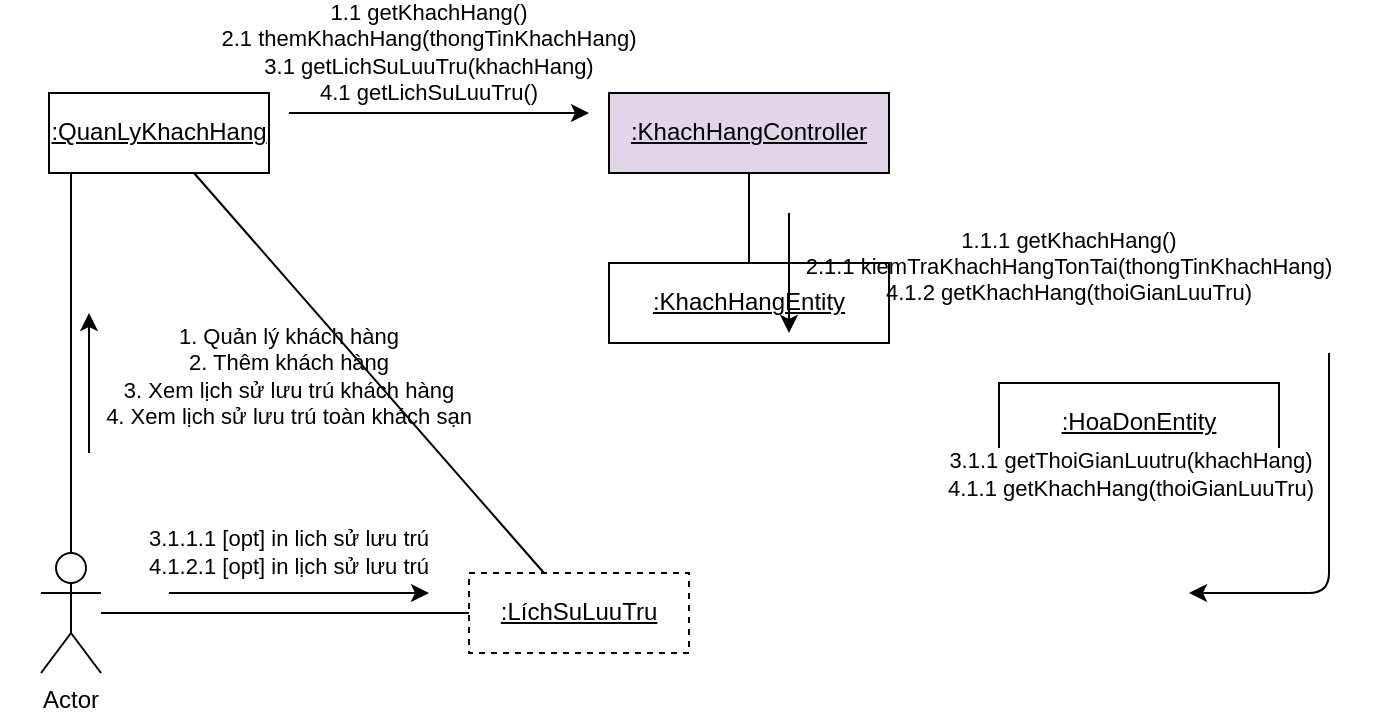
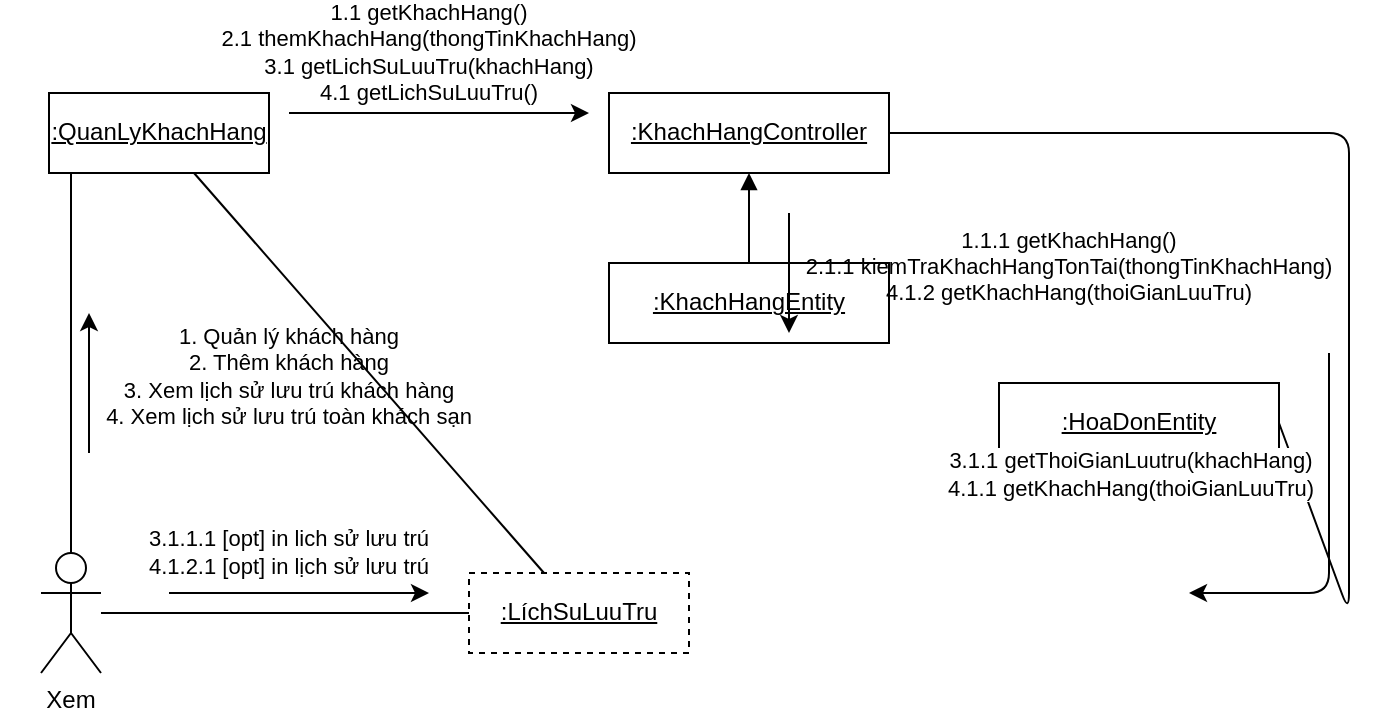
node ":KhachHangController": fillcolor #e1d5e7 -> #ffffff
edge ":KhachHangController" -- ":HoaDonEntity": added
edge ":KhachHangController" -- ":KhachHangEntity": arrowhead none -> block
node "Actor": label "Actor" -> "Xem"
